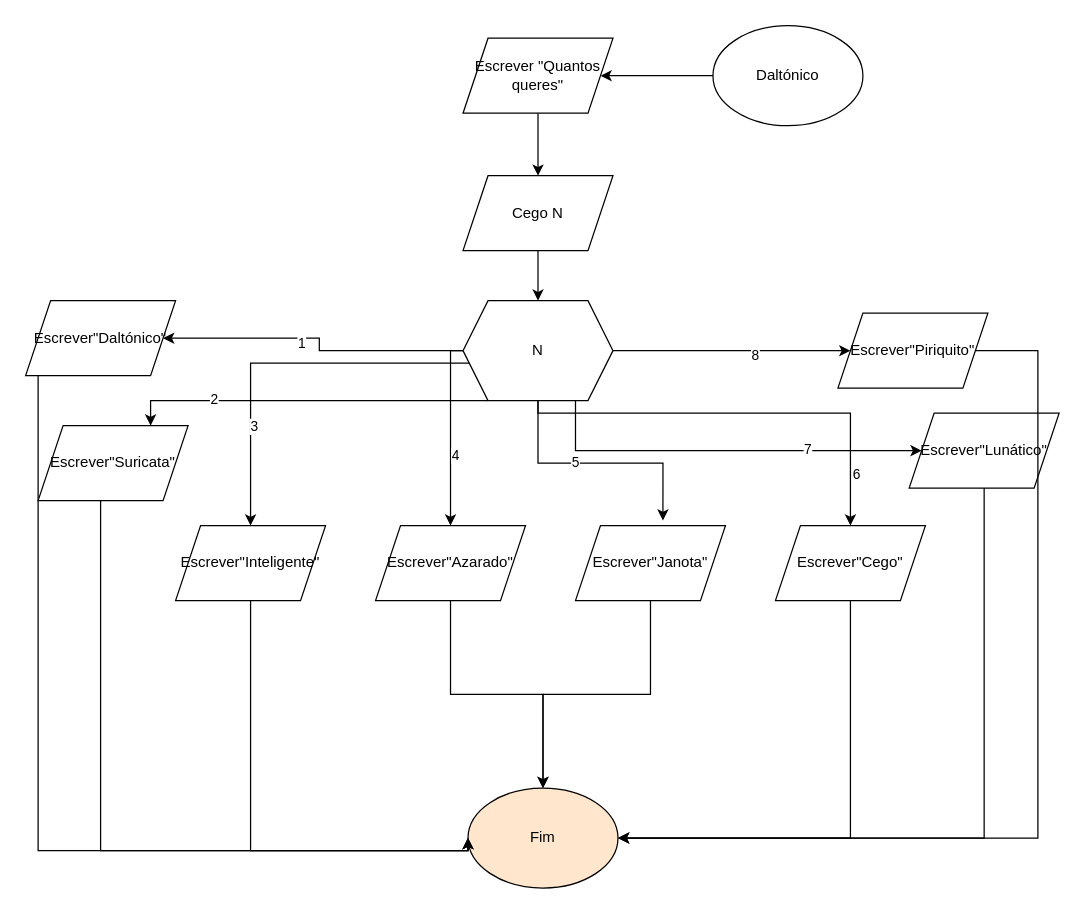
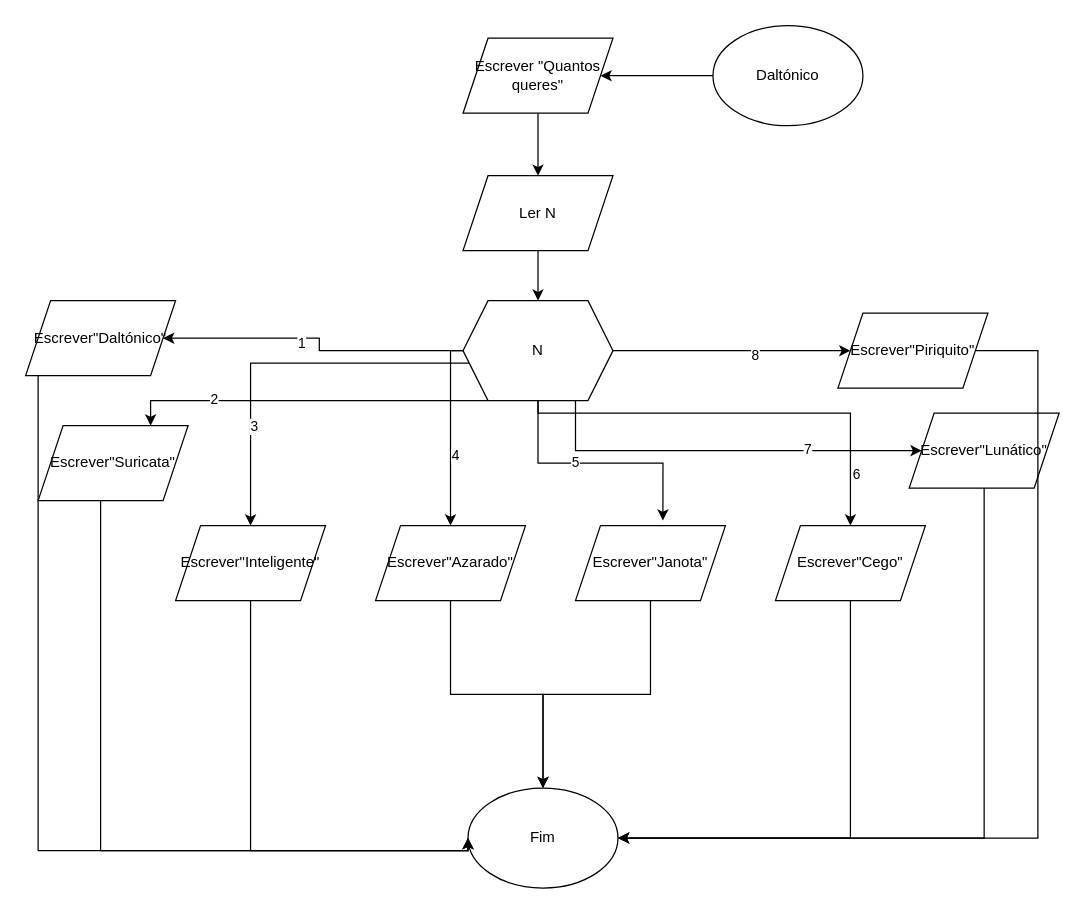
node "Cego N": label "Cego N" -> "Ler N"
node "Fim": fillcolor #ffe6cc -> #ffffff
